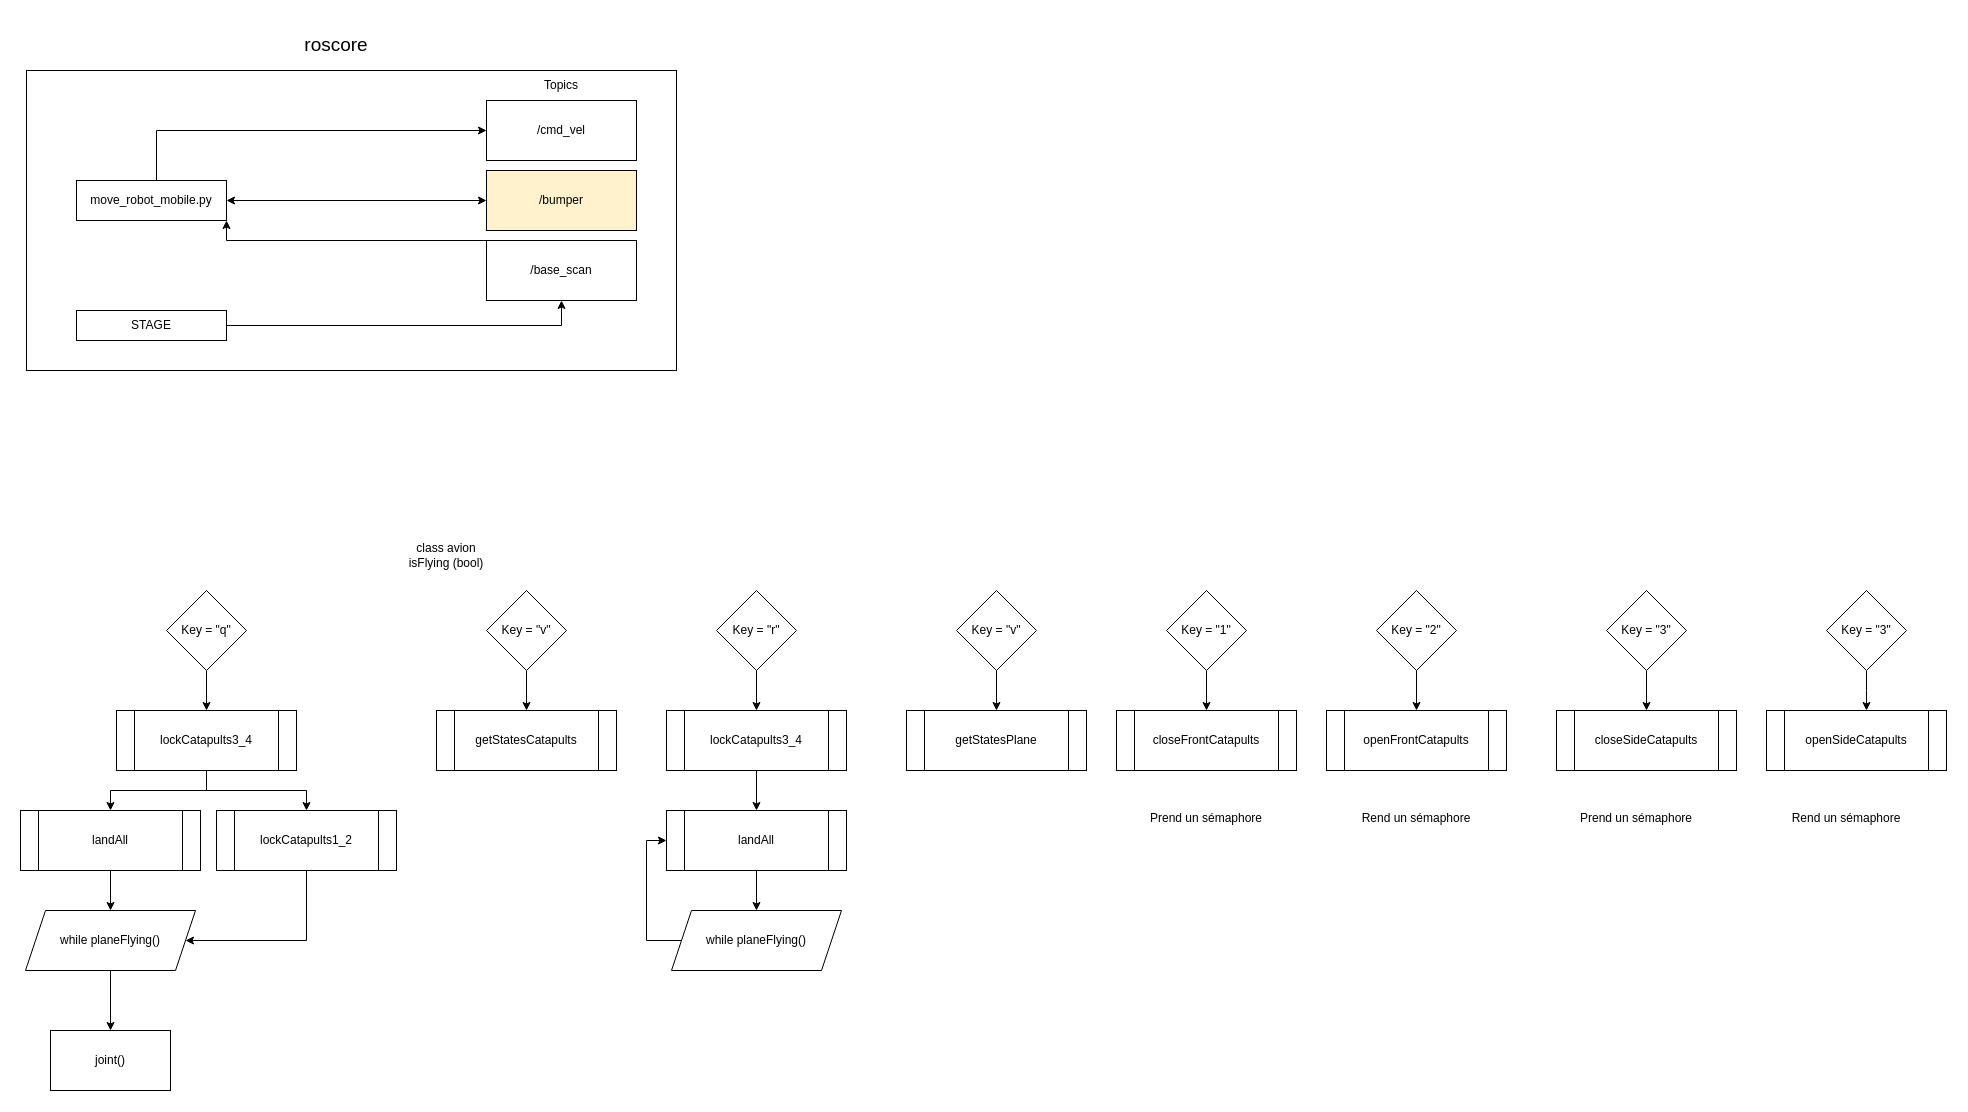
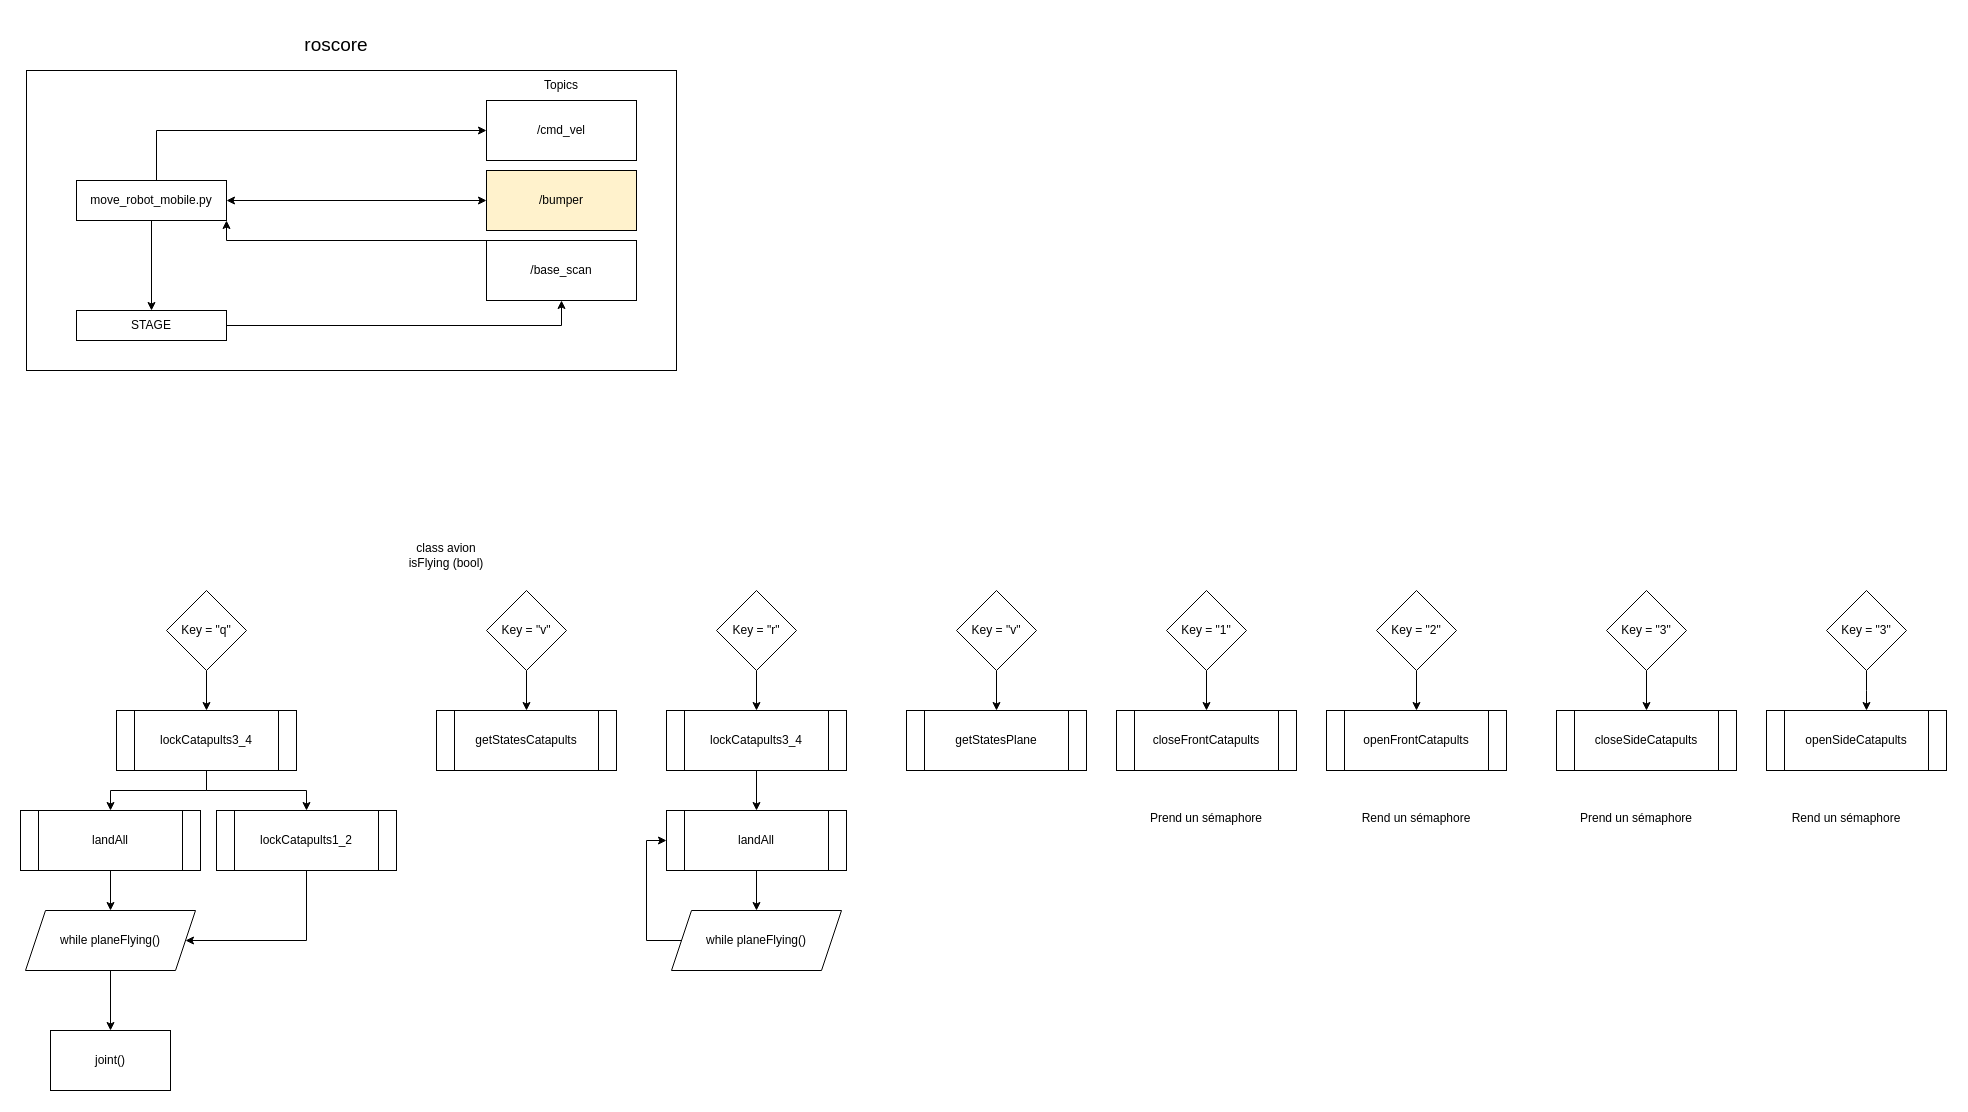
edge "move_robot_mobile.py" -> "STAGE": added
